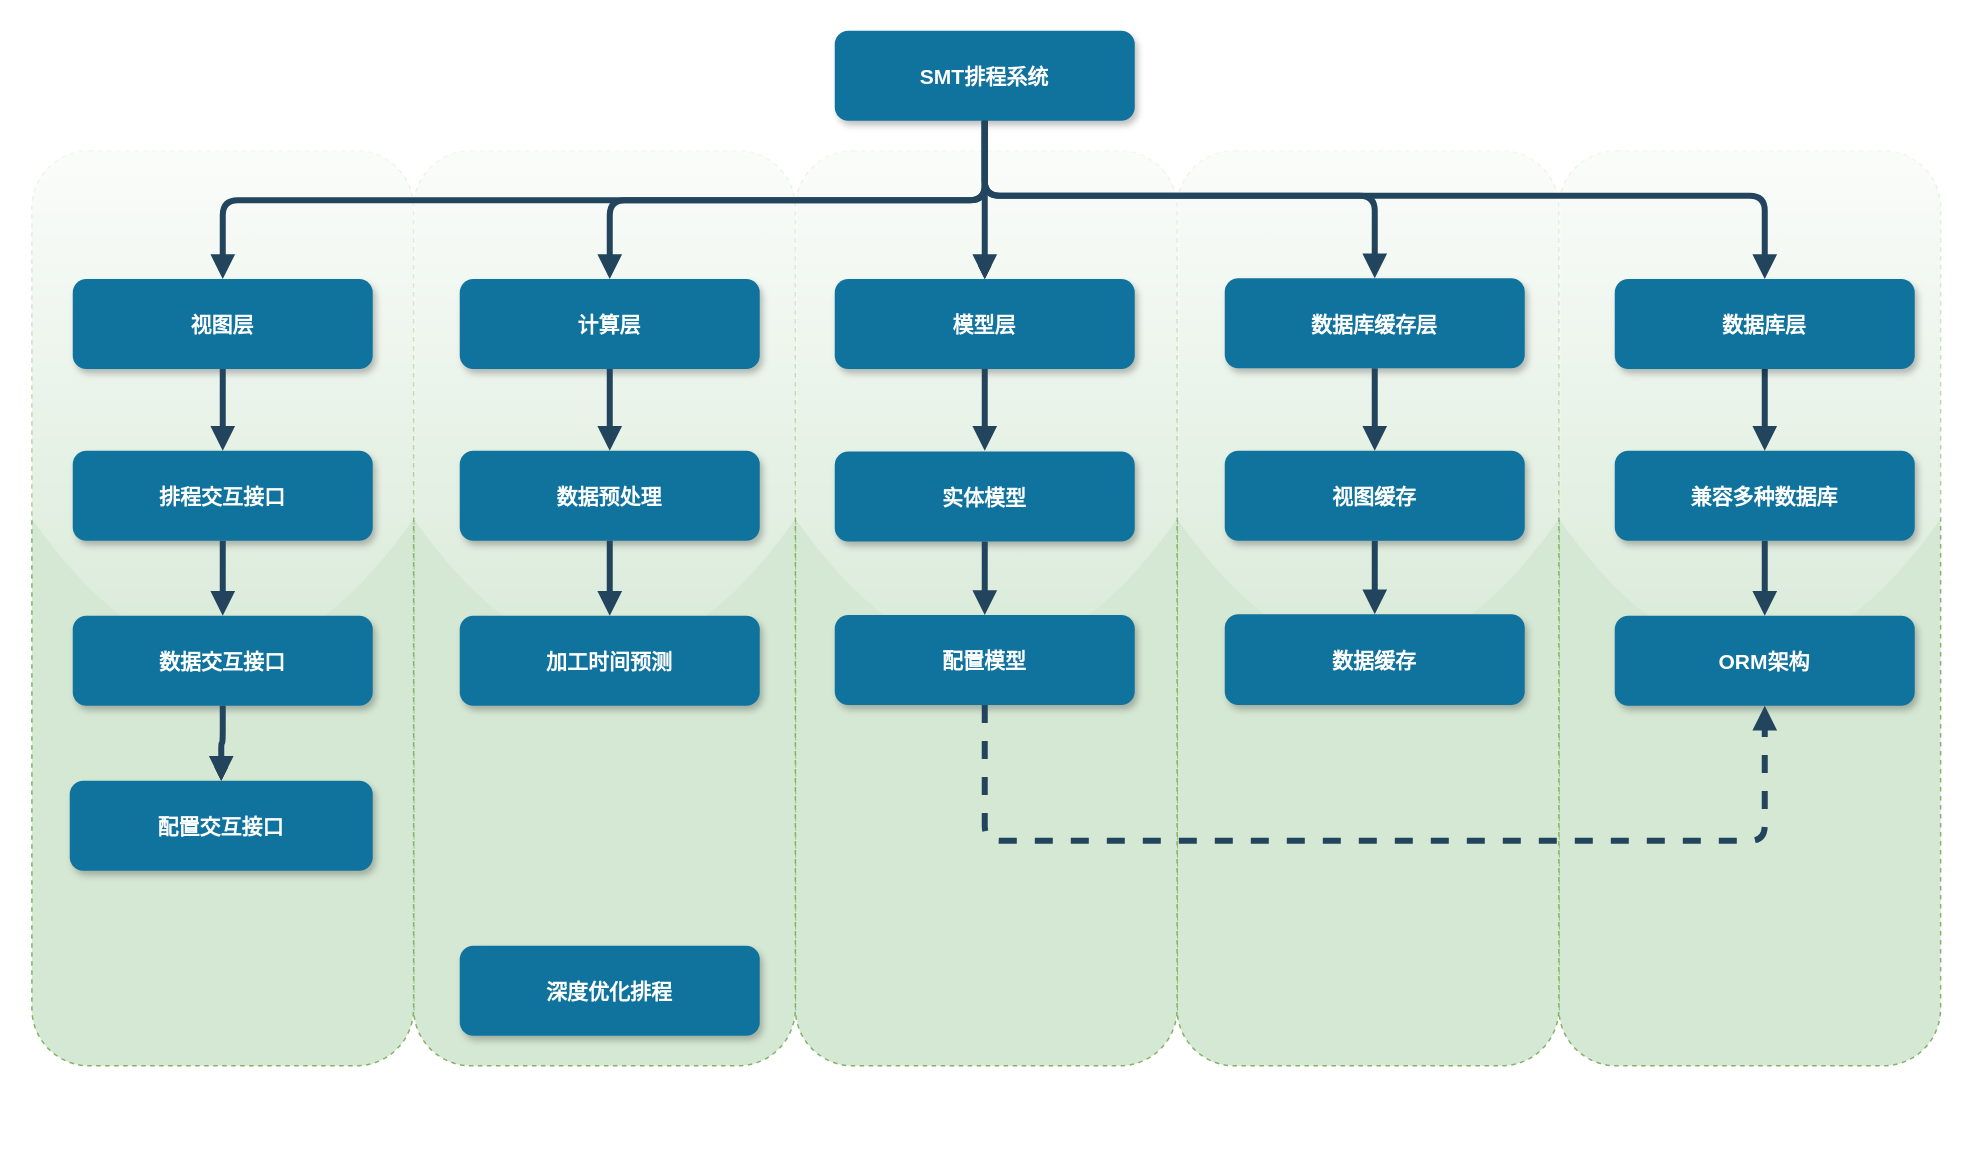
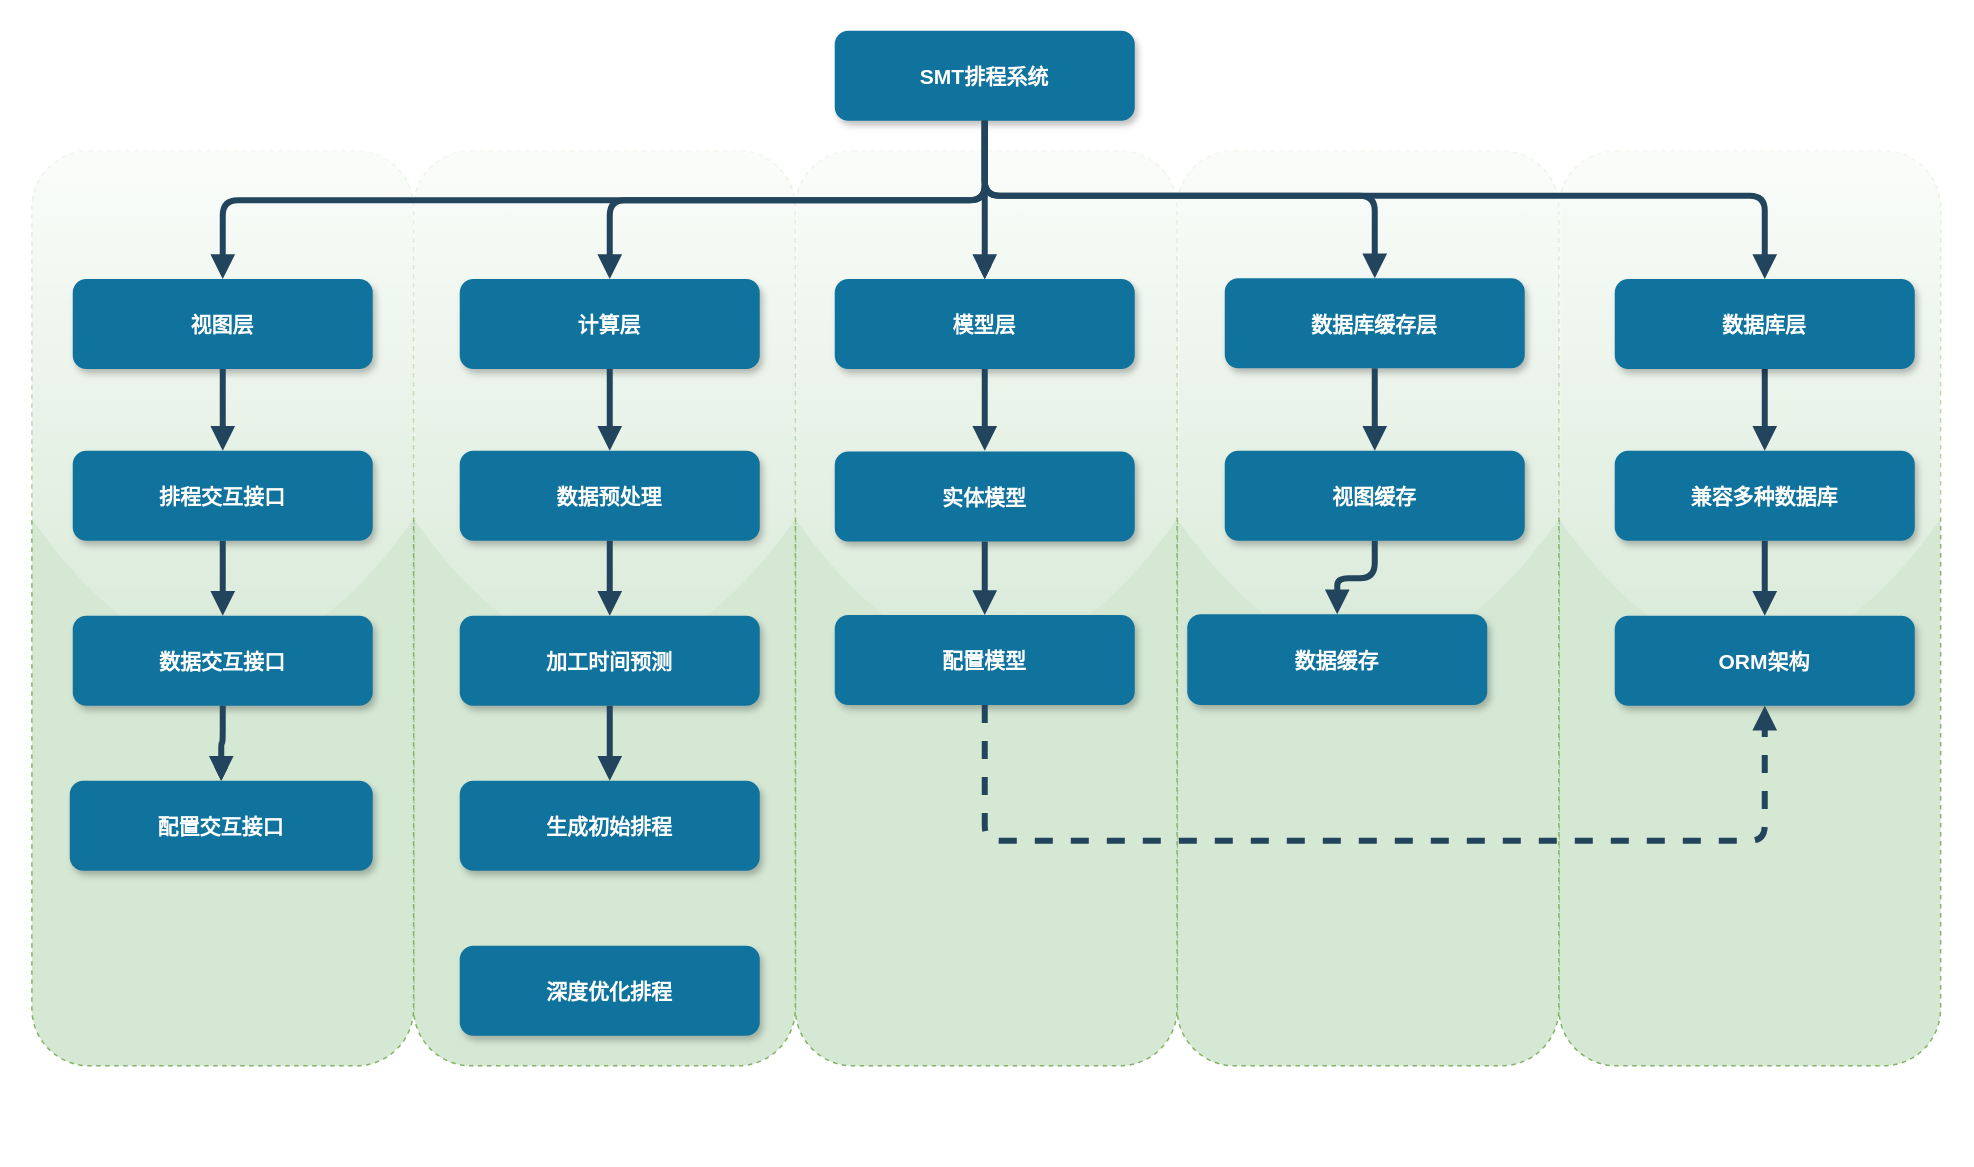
node "数据缓存": moved (1375, 660) -> (1337, 660)
edge "加工时间预测" -> "生成初始排程": added
node "生成初始排程": added
